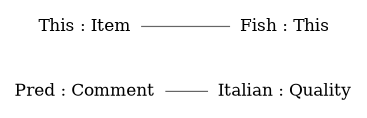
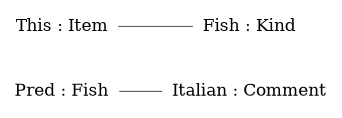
node "Fish : This": label "Fish : This" -> "Fish : Kind"
node "Pred : Comment": label "Pred : Comment" -> "Pred : Fish"
node "Italian : Quality": label "Italian : Quality" -> "Italian : Comment"
